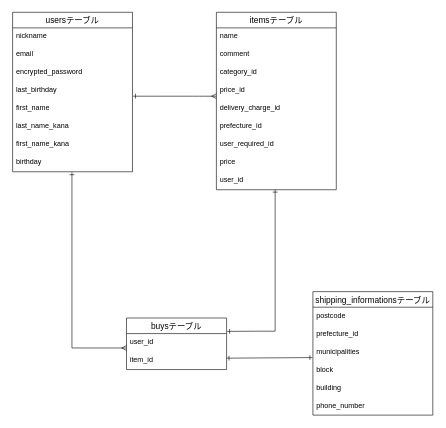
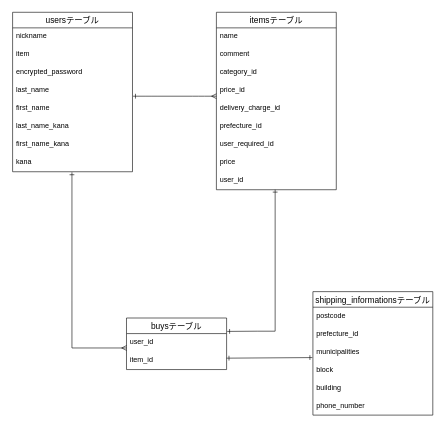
node "email": label "email" -> "item"
node "last_birthday": label "last_birthday" -> "last_name"
node "birthday": label "birthday" -> "kana"
